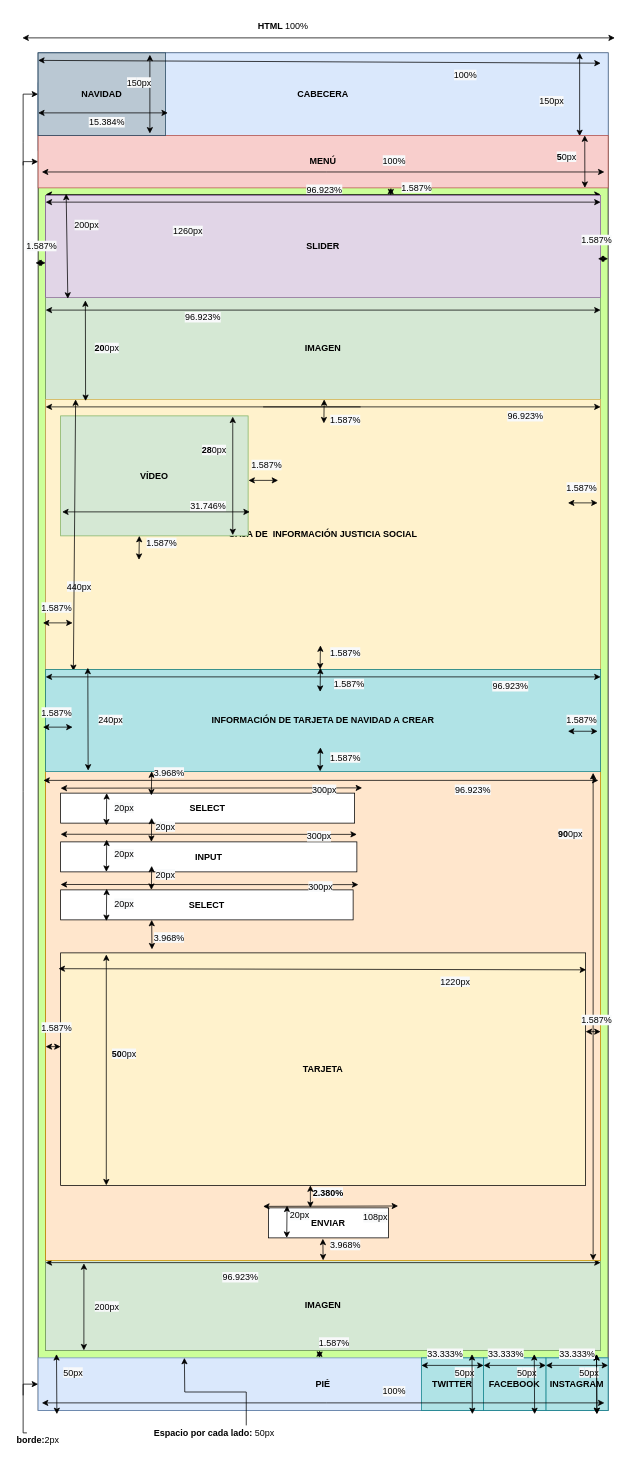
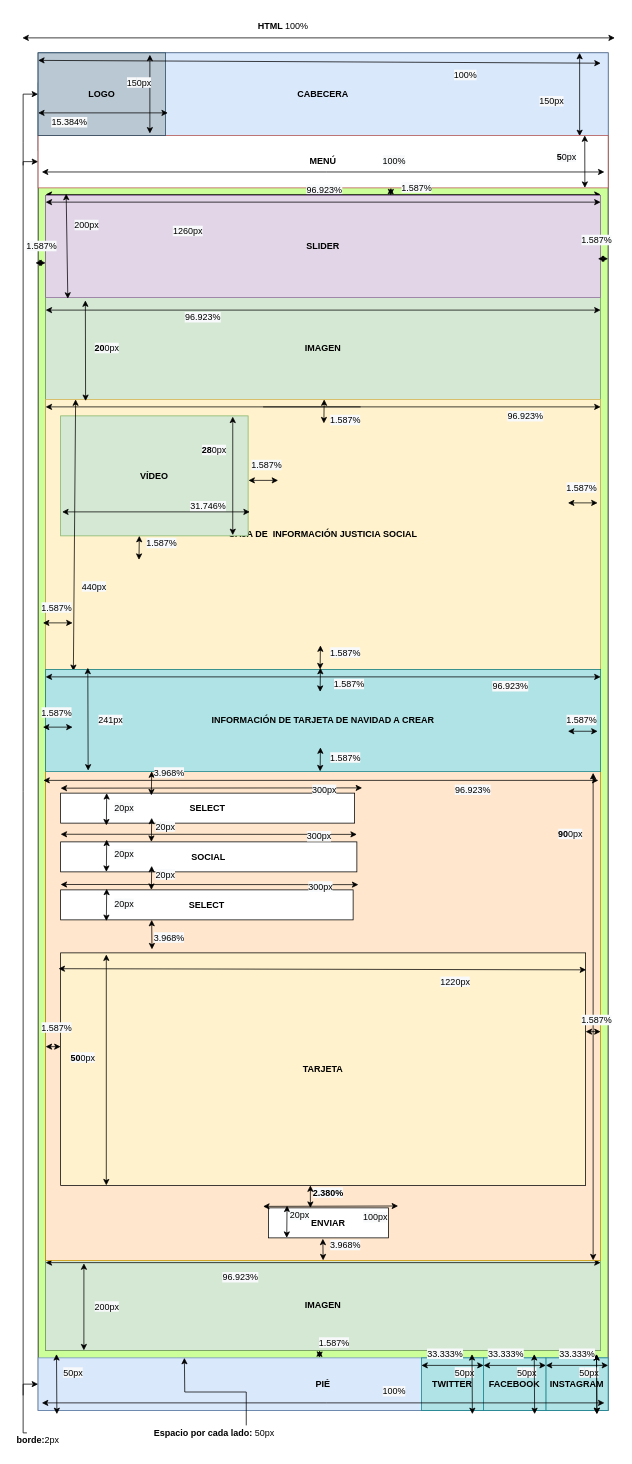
node "NAVIDAD": label "NAVIDAD" -> "LOGO"
node "15.384%": moved (107, 117) -> (69, 117)
node "MENÚ": fillcolor #f8cecc -> #ffffff
node "440px": moved (79, 587) -> (94, 587)
node "240px": label "240px" -> "241px"
node "INPUT": label "INPUT" -> "SOCIAL"
node "500px": moved (124, 1054) -> (83, 1058)
node "108px": label "108px" -> "100px"
